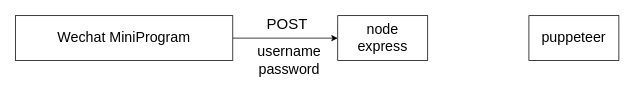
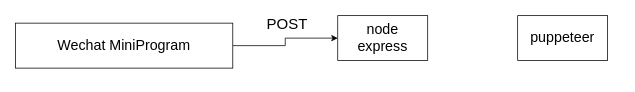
node "Wechat MiniProgram": moved (124, 38) -> (124, 45)
node "puppeteer": moved (574, 38) -> (563, 38)
node "username password": removed
